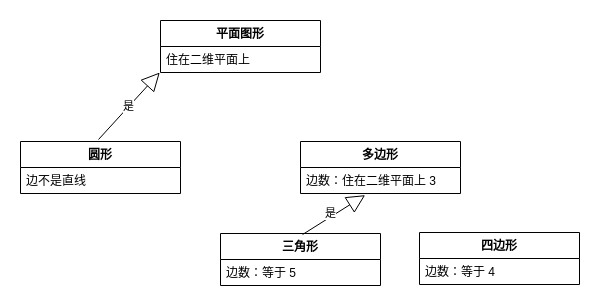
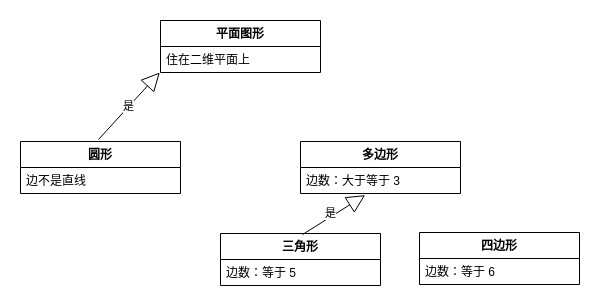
node "边数：住在二维平面上 3": label "边数：住在二维平面上 3" -> "边数：大于等于 3"
node "边数：等于 4": label "边数：等于 4" -> "边数：等于 6"
